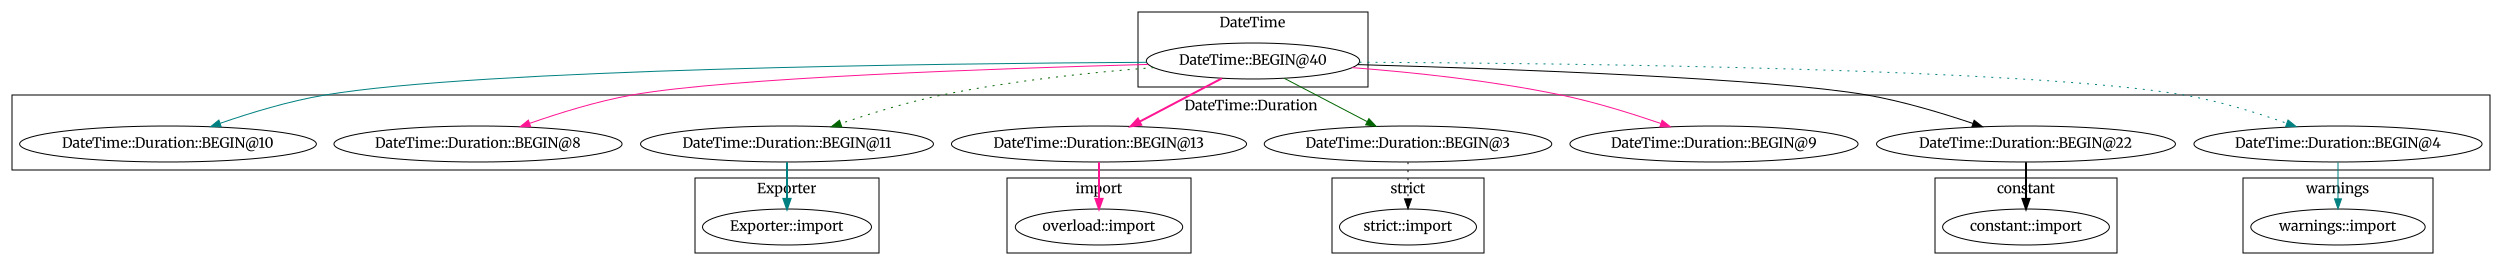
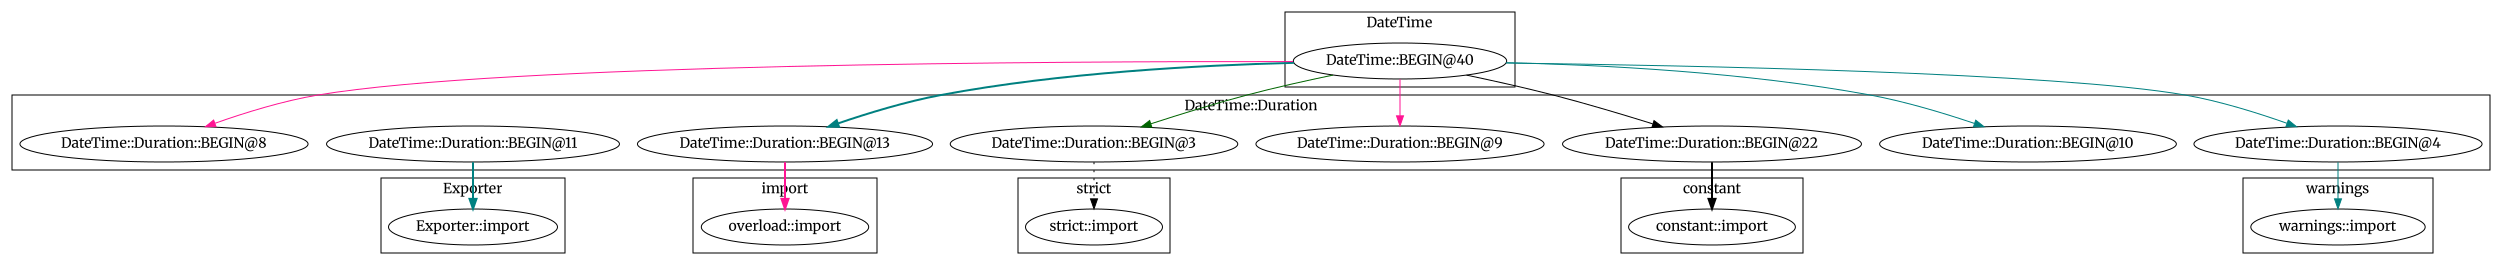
edge "DateTime::BEGIN@40" -> "DateTime::Duration::BEGIN@4": style dotted -> solid
edge "DateTime::BEGIN@40" -> "DateTime::Duration::BEGIN@11": removed
edge "DateTime::BEGIN@40" -> "DateTime::Duration::BEGIN@13": color deeppink -> teal
